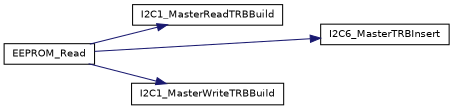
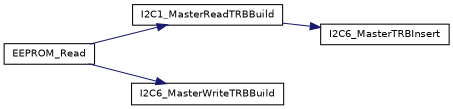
edge "EEPROM_Read" -> "I2C6_MasterTRBInsert": now "I2C1_MasterReadTRBBuild" -> "I2C6_MasterTRBInsert"
node "I2C1_MasterWriteTRBBuild": label "I2C1_MasterWriteTRBBuild" -> "I2C6_MasterWriteTRBBuild"
